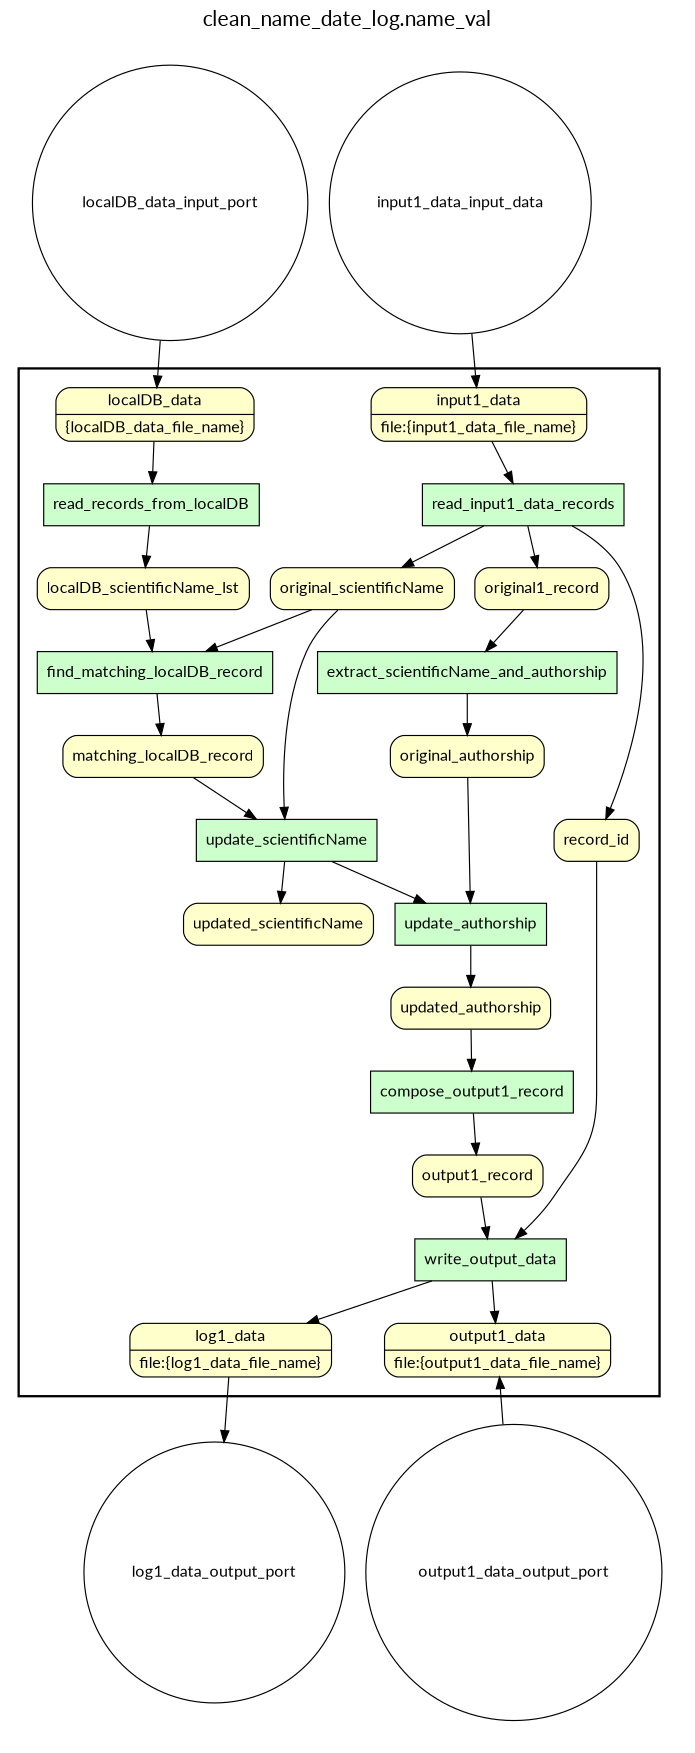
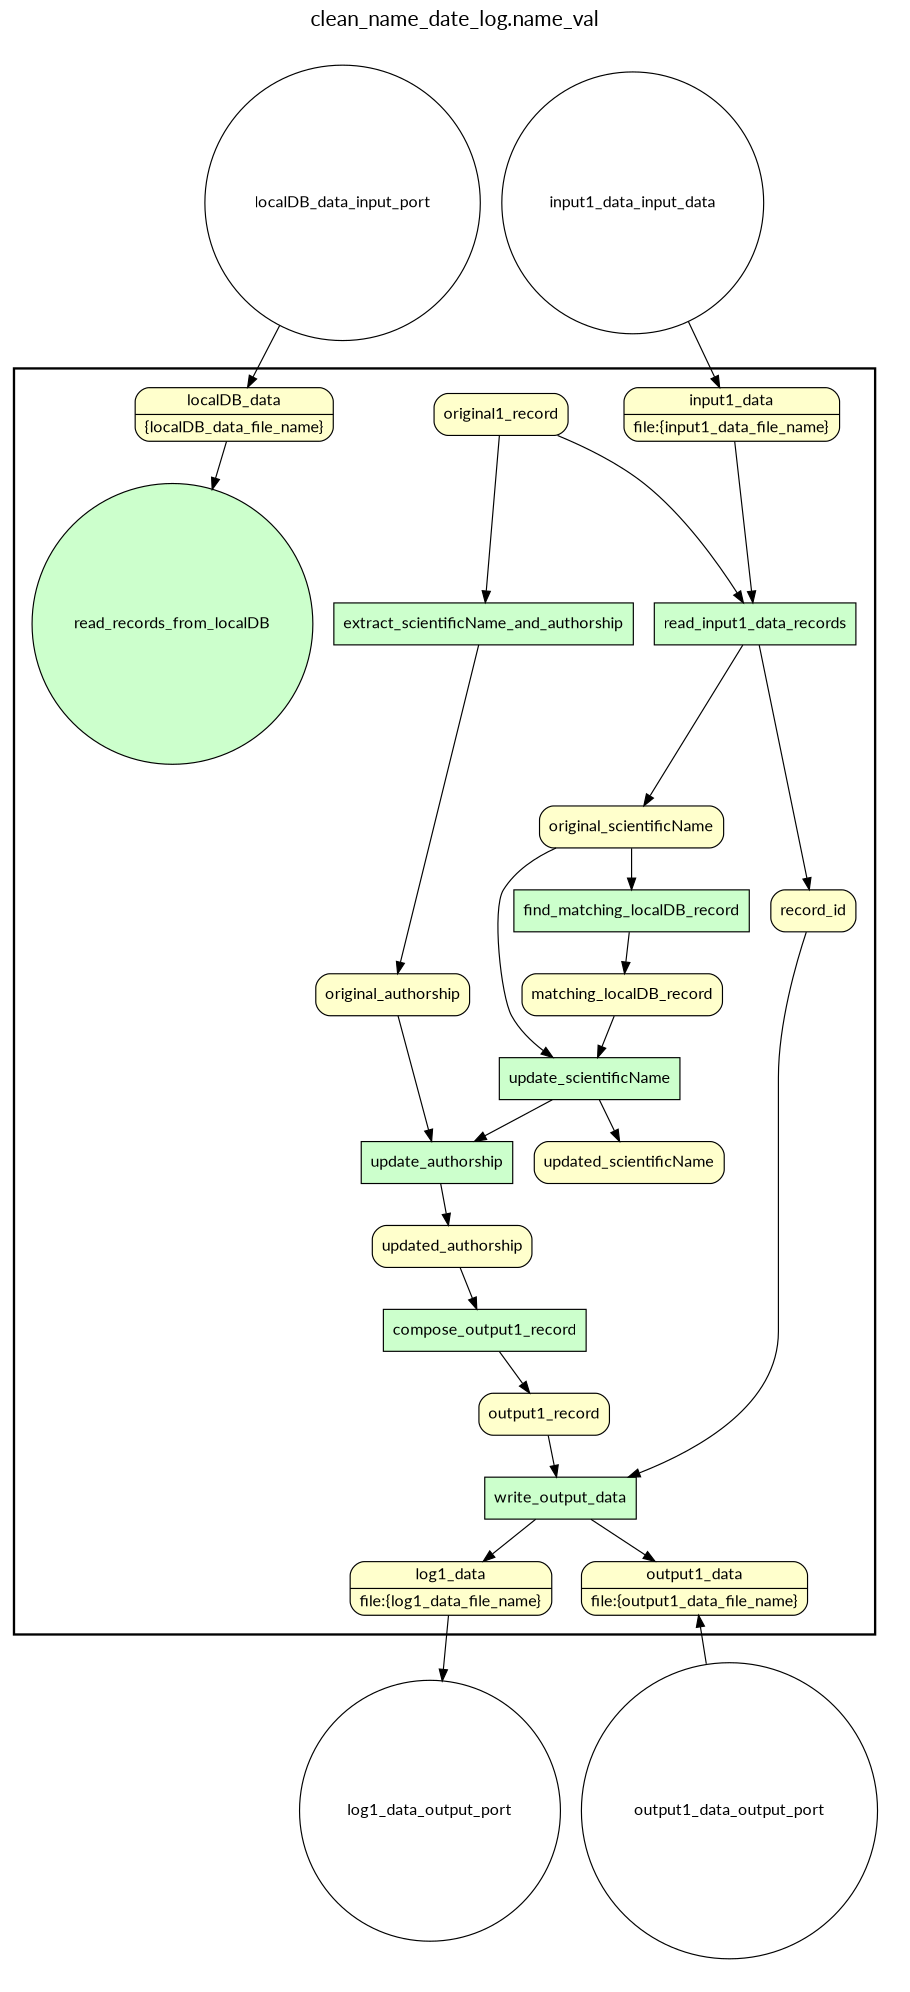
node "read_records_from_localDB": shape box -> circle
edge "read_input1_data_records" -> "original1_record": reversed
node "localDB_scientificName_lst": removed
